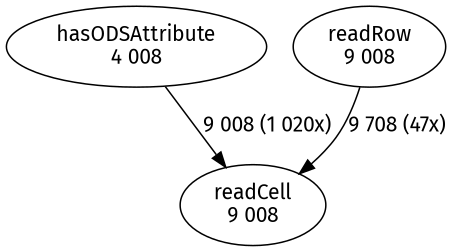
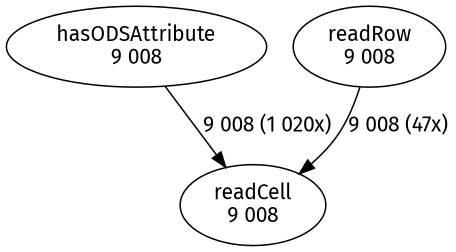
node "hasODSAttribute 4 008": label "hasODSAttribute 4 008" -> "hasODSAttribute 9 008"
edge "readRow 9 008" -> "readCell 9 008": label "9 708 (47x)" -> "9 008 (47x)"
